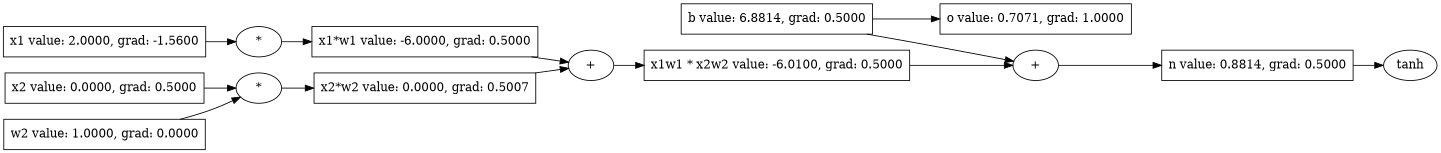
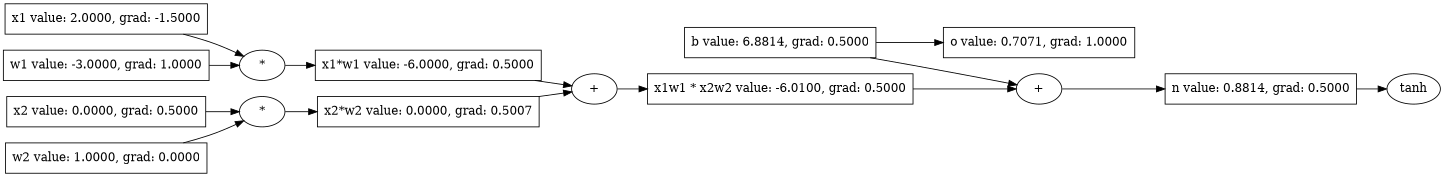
node "x1 value: 2.0000, grad: -1.5600": label "x1 value: 2.0000, grad: -1.5600" -> "x1 value: 2.0000, grad: -1.5000"
node "w1 value: -3.0000, grad: 1.0000": added
